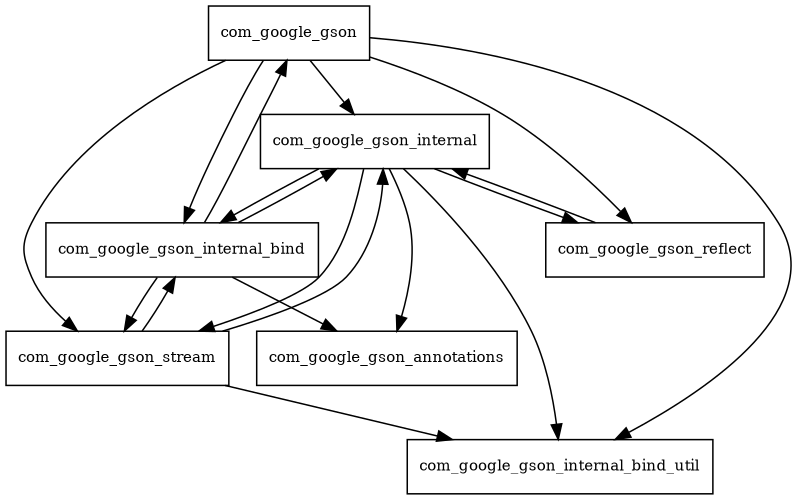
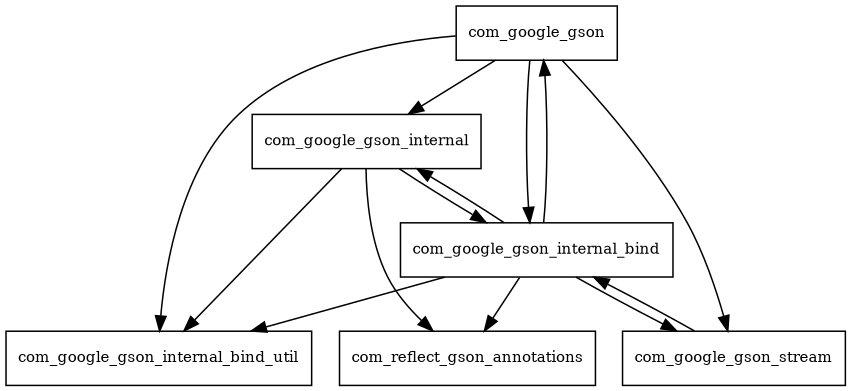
node "com_google_gson_reflect": removed
edge "com_google_gson_internal" -> "com_google_gson_stream": removed
edge "com_google_gson_stream" -> "com_google_gson_internal": removed
node "com_google_gson_annotations": label "com_google_gson_annotations" -> "com_reflect_gson_annotations"
edge "com_google_gson_stream" -> "com_google_gson_internal_bind_util": now "com_google_gson_internal_bind" -> "com_google_gson_internal_bind_util"
